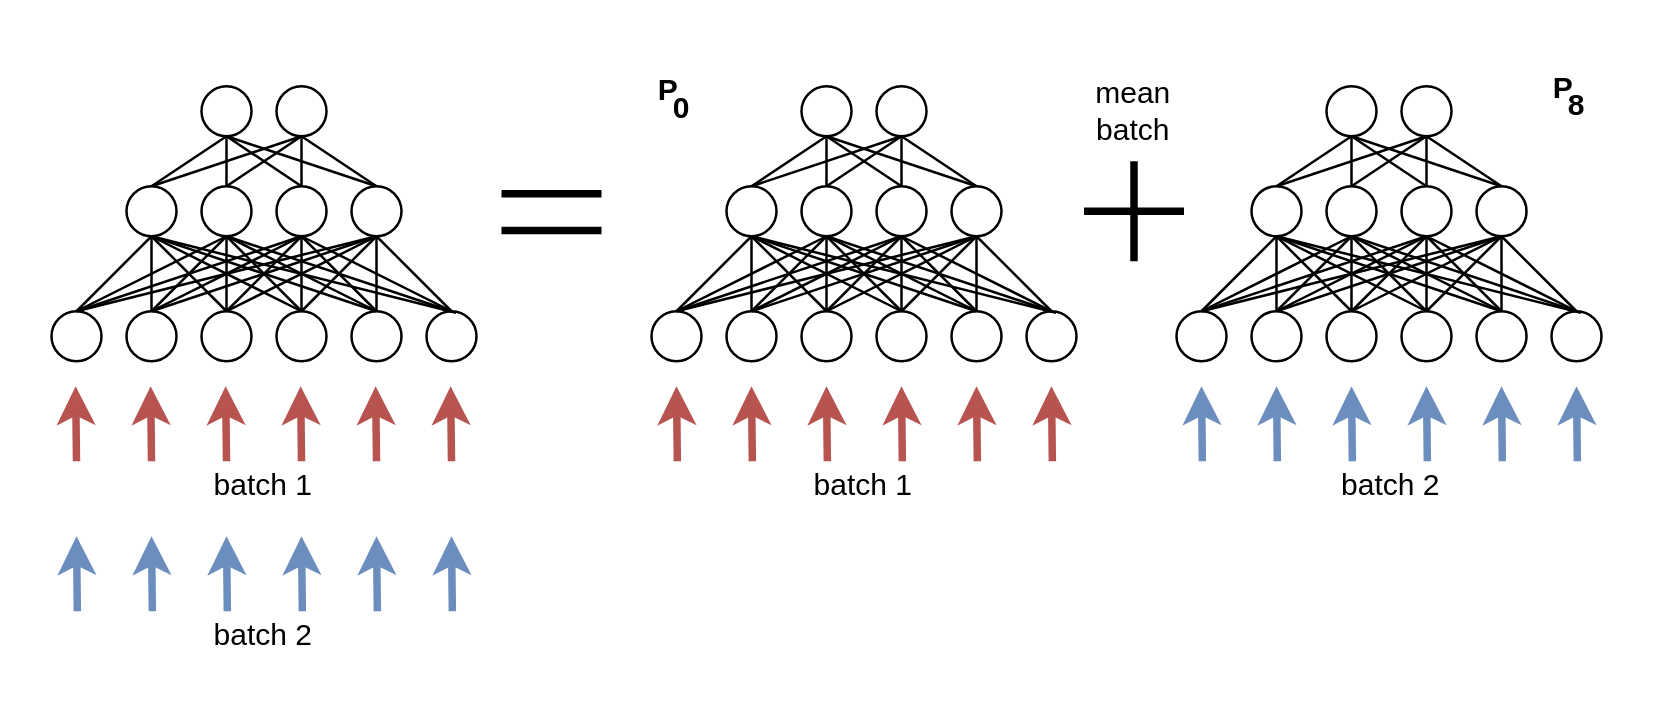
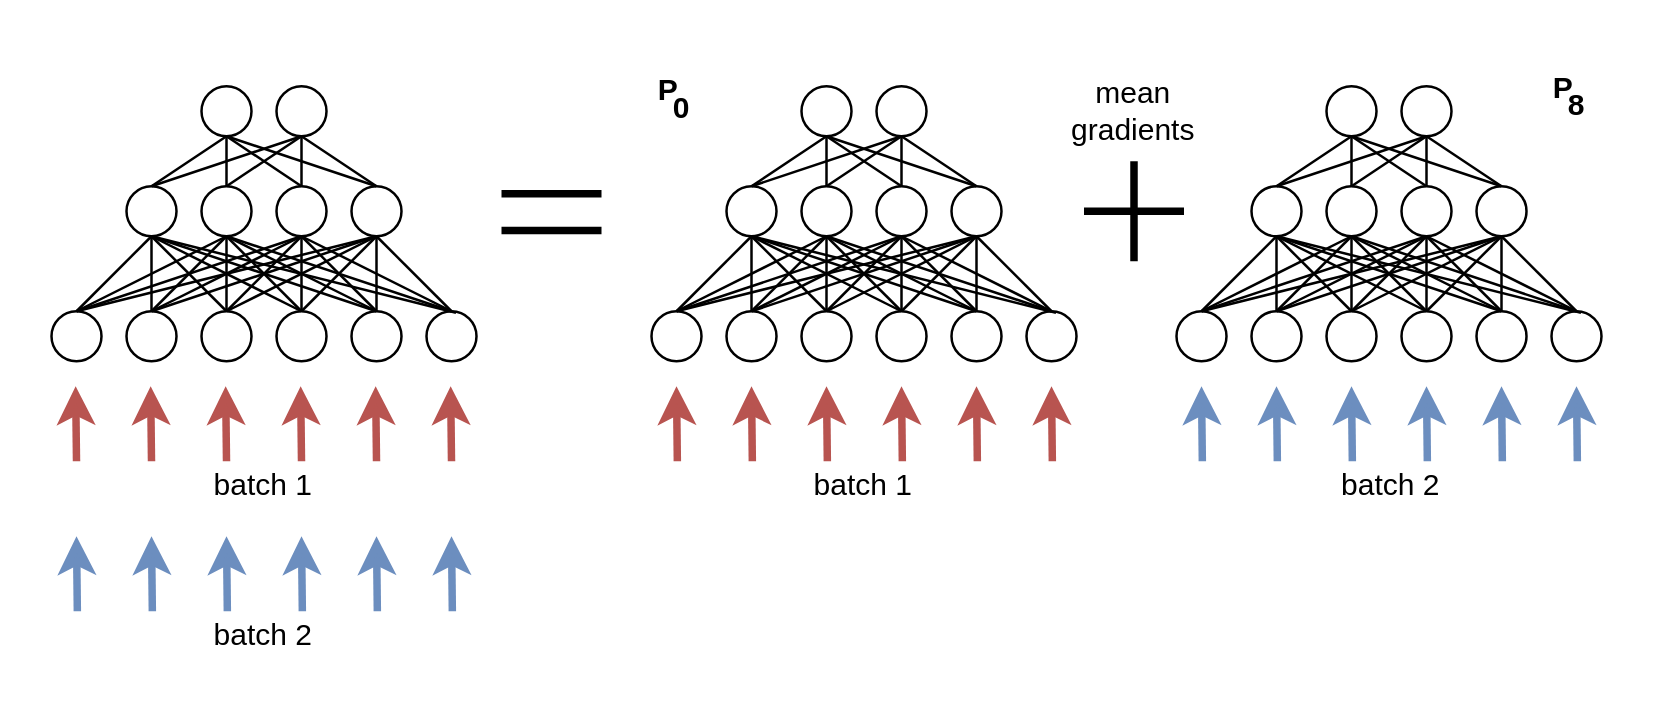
node "mean batch": label "mean batch" -> "mean gradients"
